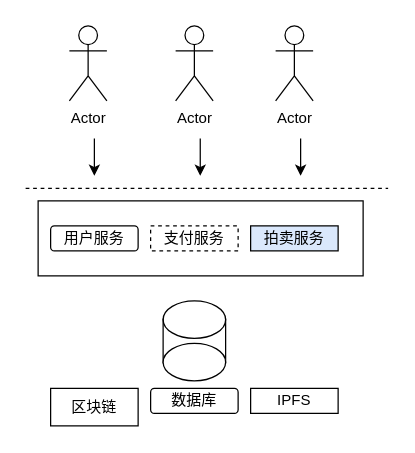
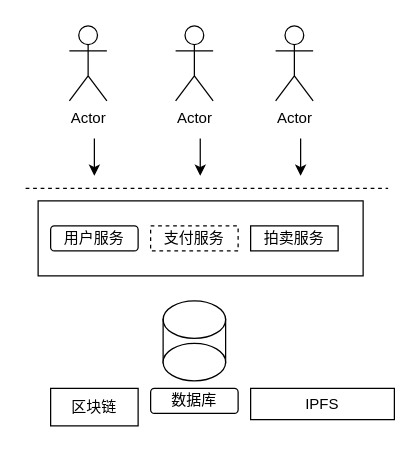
node "拍卖服务": fillcolor #dae8fc -> #ffffff
node "IPFS": size 88x25 -> 144x31
